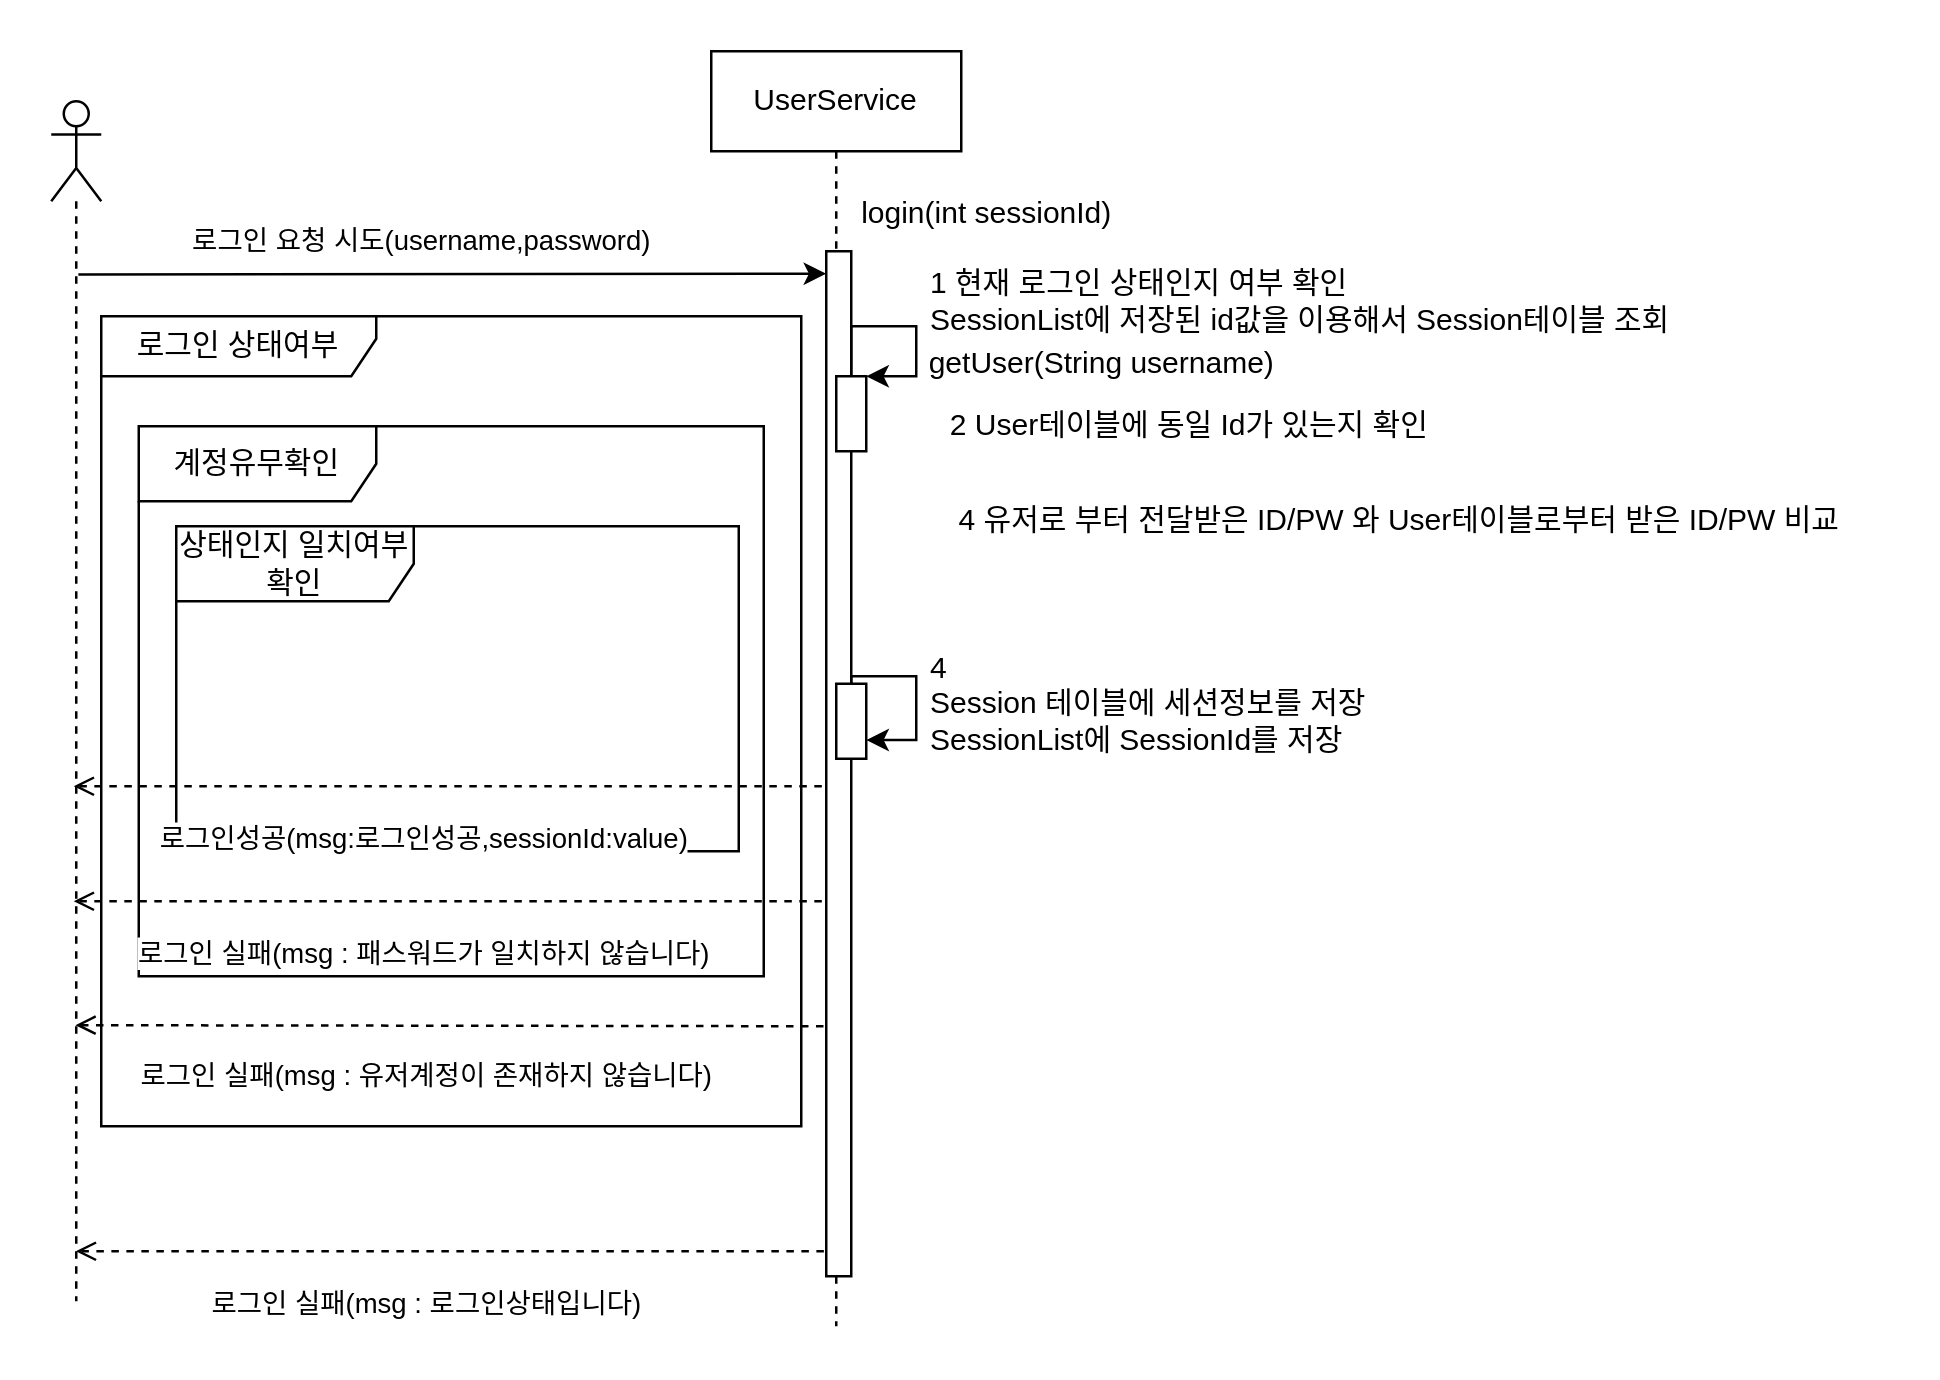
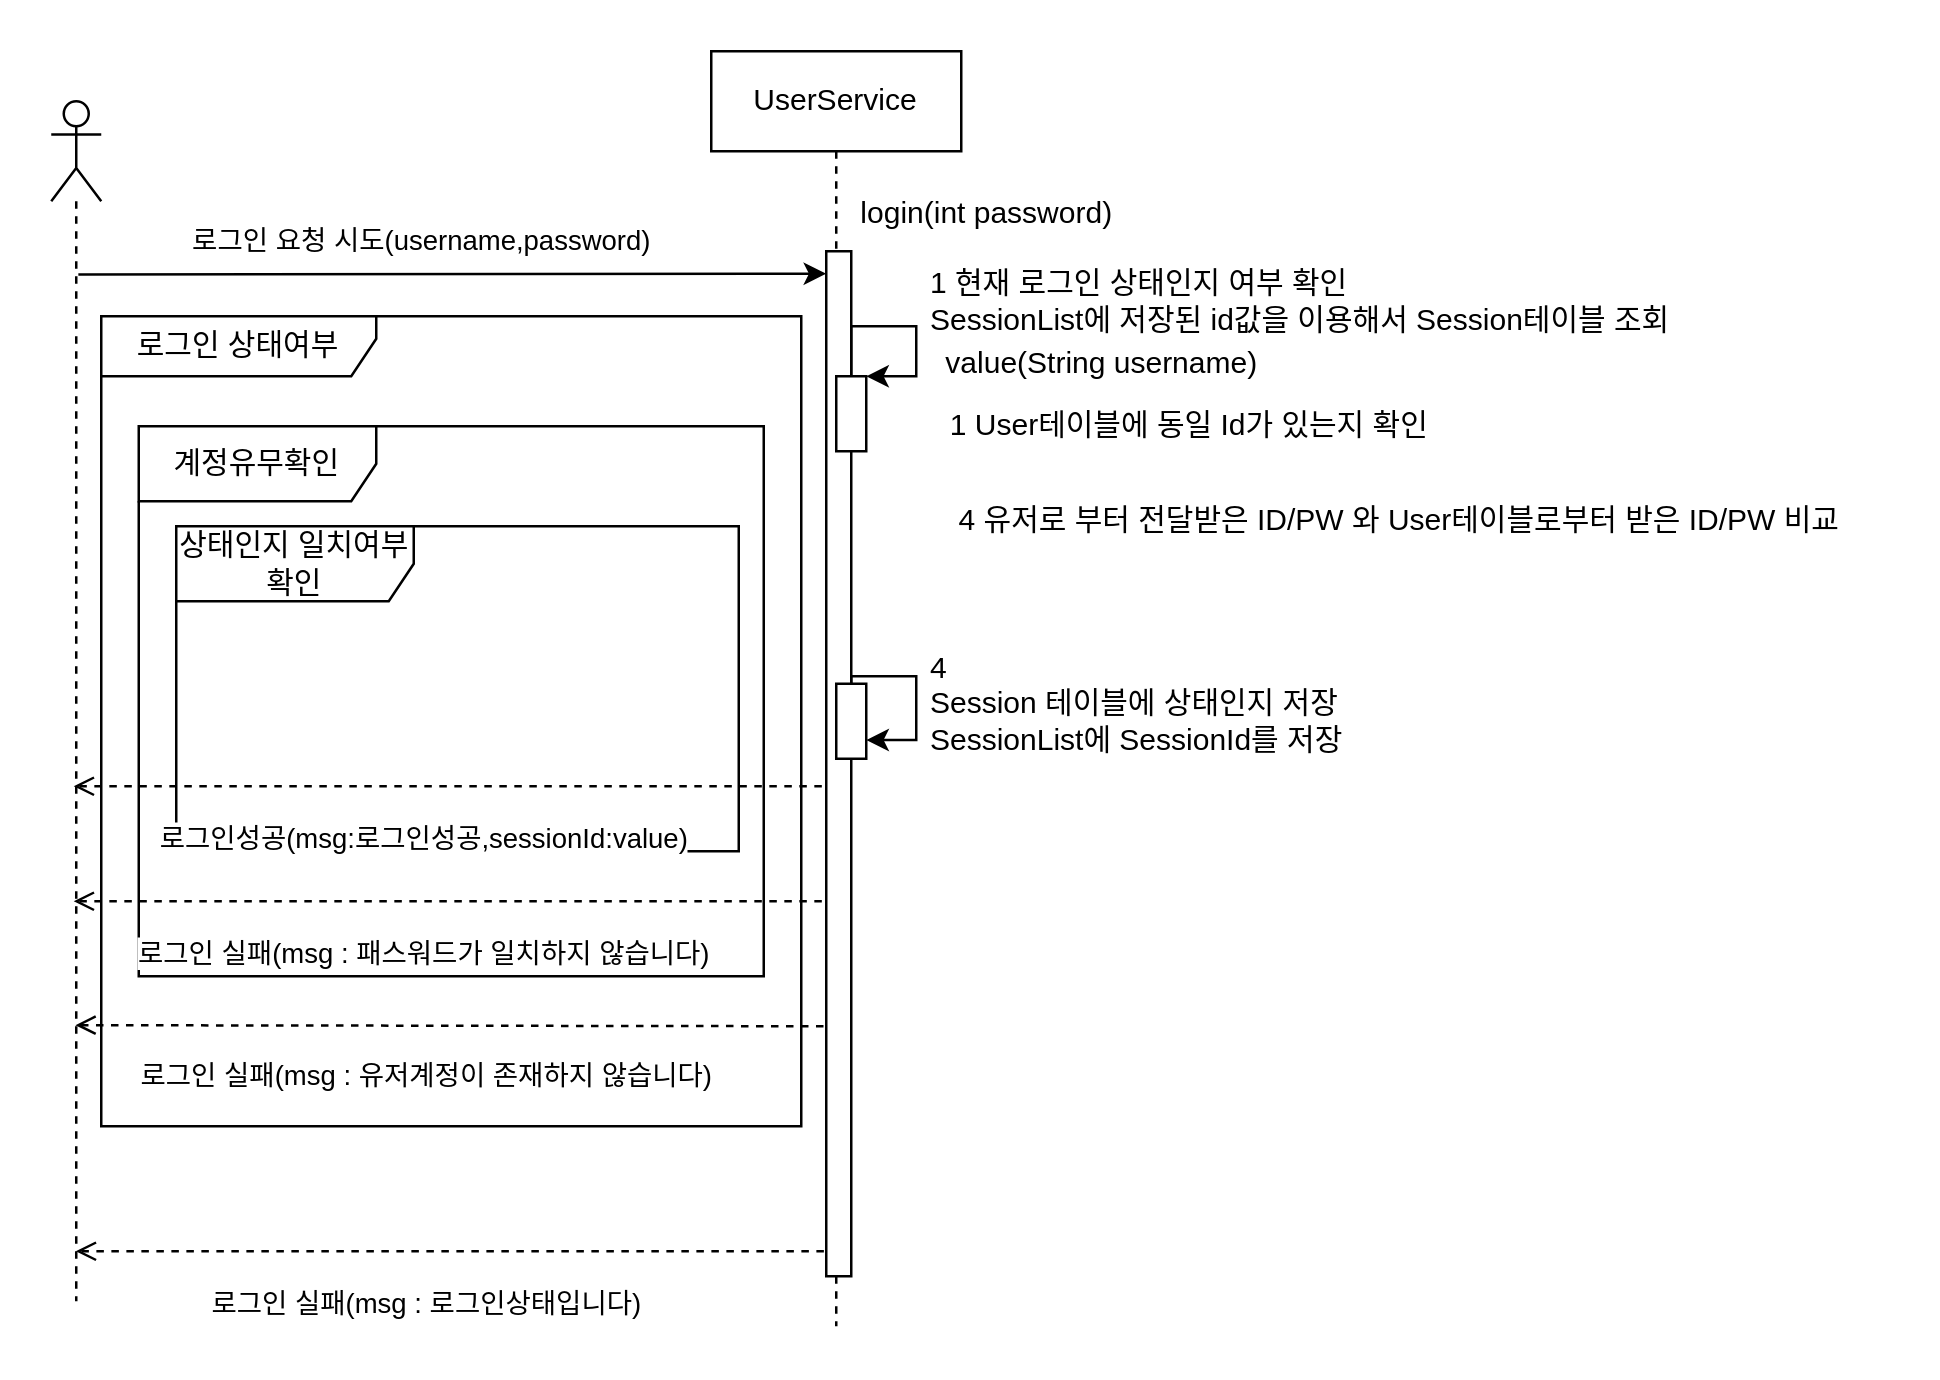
node "login(int sessionId)": label "login(int sessionId)" -> "login(int password)"
node "getUser(String username)": label "getUser(String username)" -> "value(String username)"
node "2 User테이블에 동일 Id가 있는지 확인": label "2 User테이블에 동일 Id가 있는지 확인" -> "1 User테이블에 동일 Id가 있는지 확인"
node "4 Session 테이블에 세션정보를 저장 SessionList에 SessionId를 저장": label "4 Session 테이블에 세션정보를 저장 SessionList에 SessionId를 저장" -> "4 Session 테이블에 상태인지 저장 SessionList에 SessionId를 저장"
